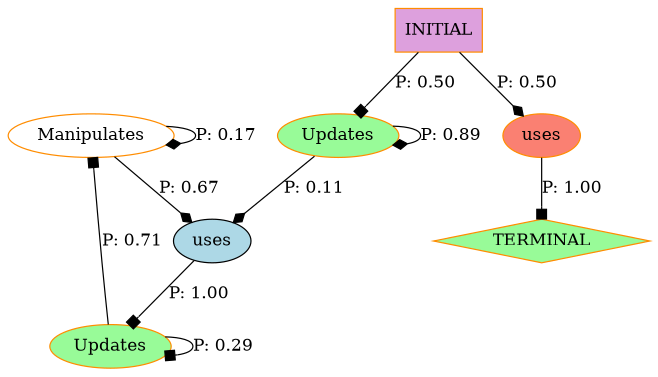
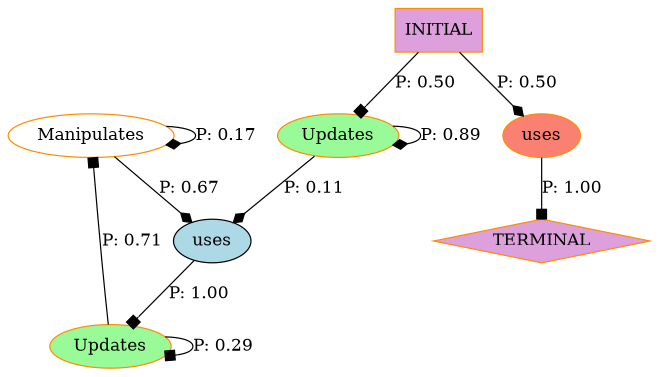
node "TERMINAL": fillcolor palegreen -> plum
